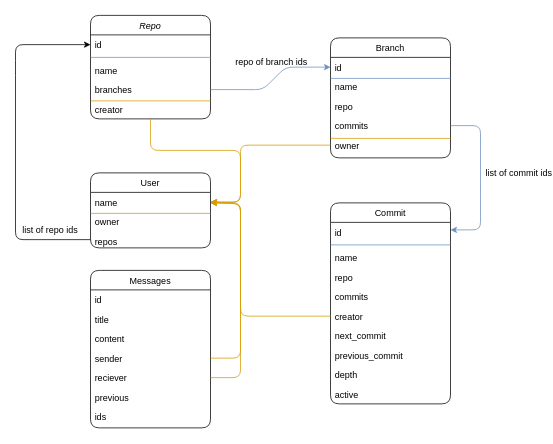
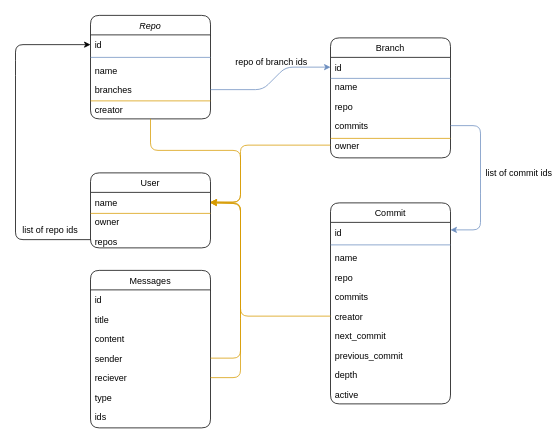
node "previous": label "previous" -> "type"
